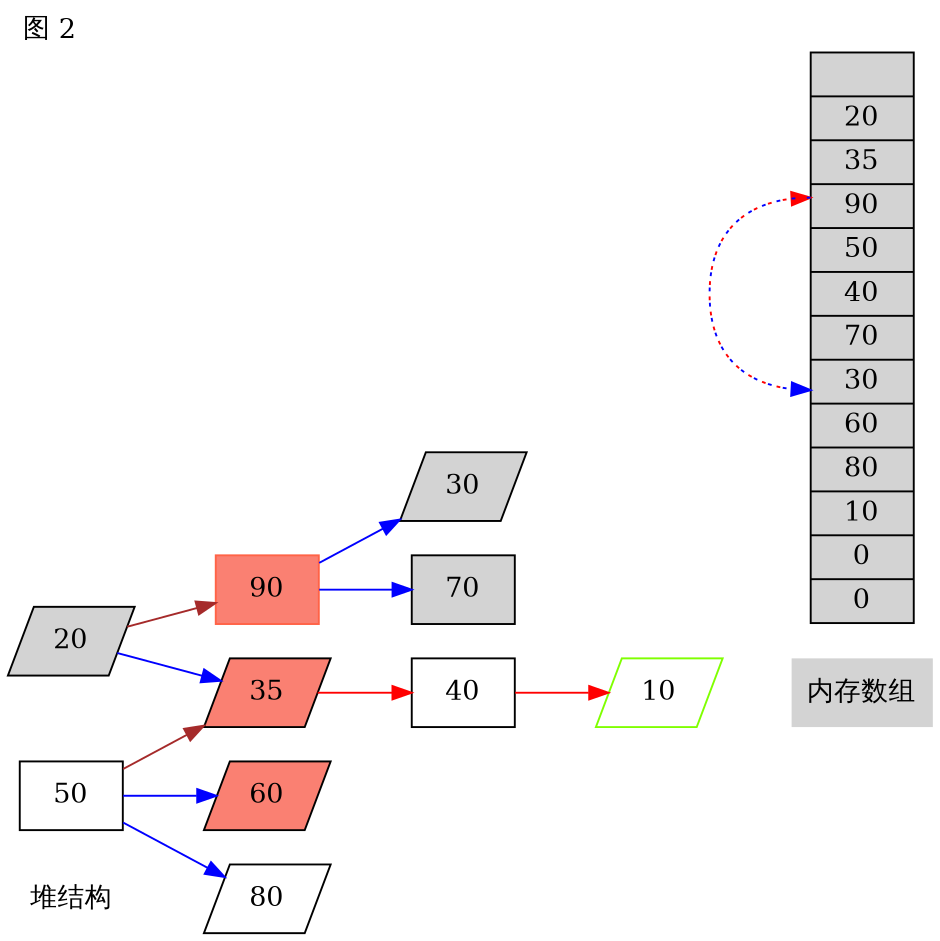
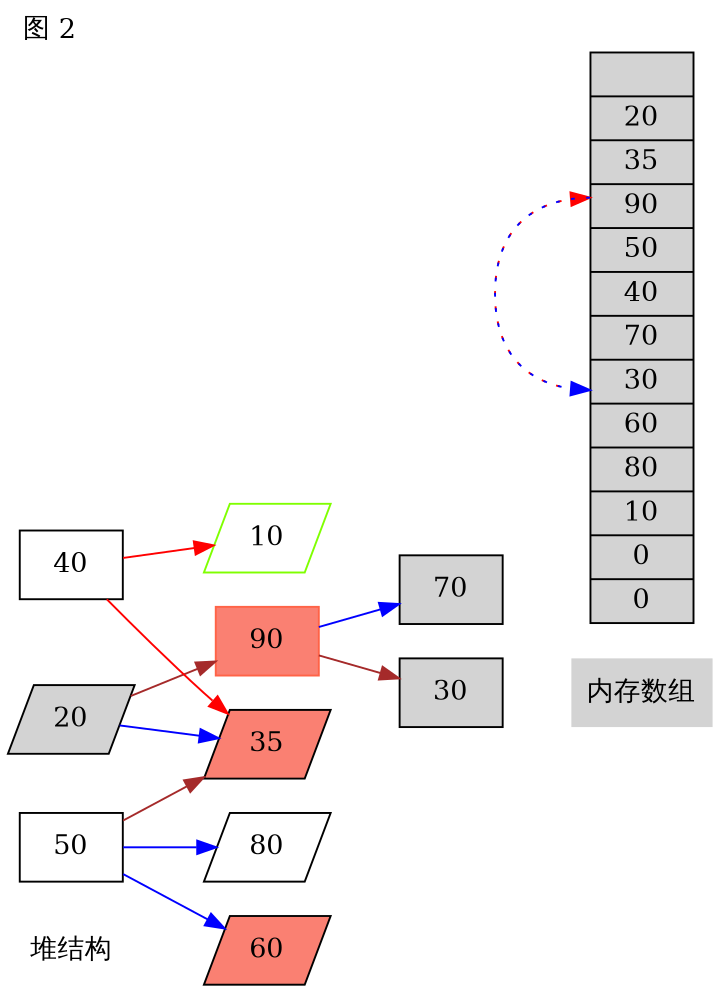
node "30": shape parallelogram -> box
edge "90" -> "30": color blue -> brown
edge "35" -> "40": reversed
